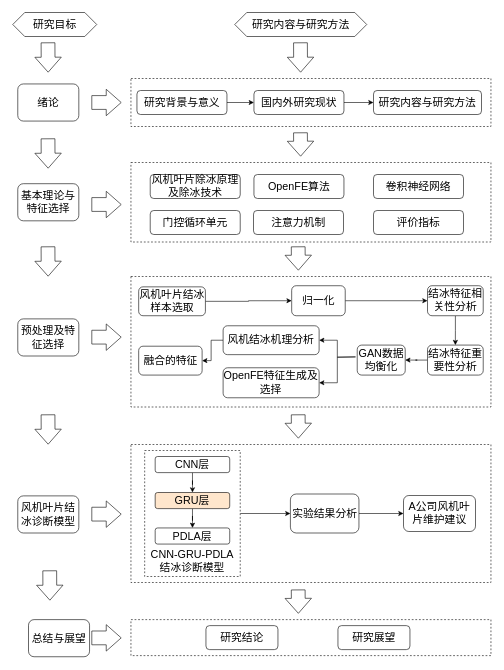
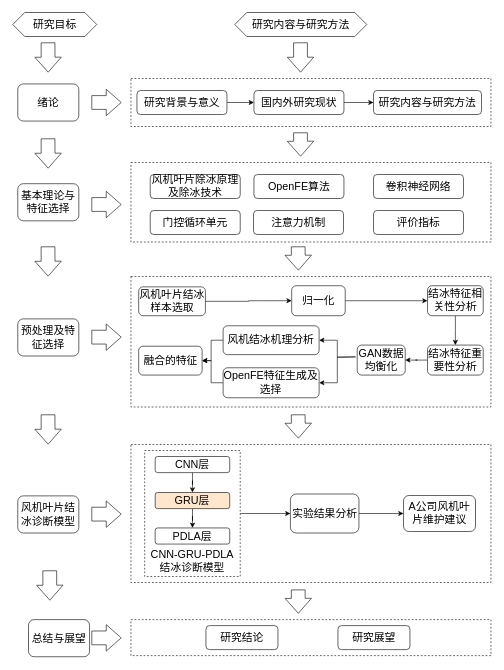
edge "OpenFE特征生成及选择" -> "融合的特征": added
